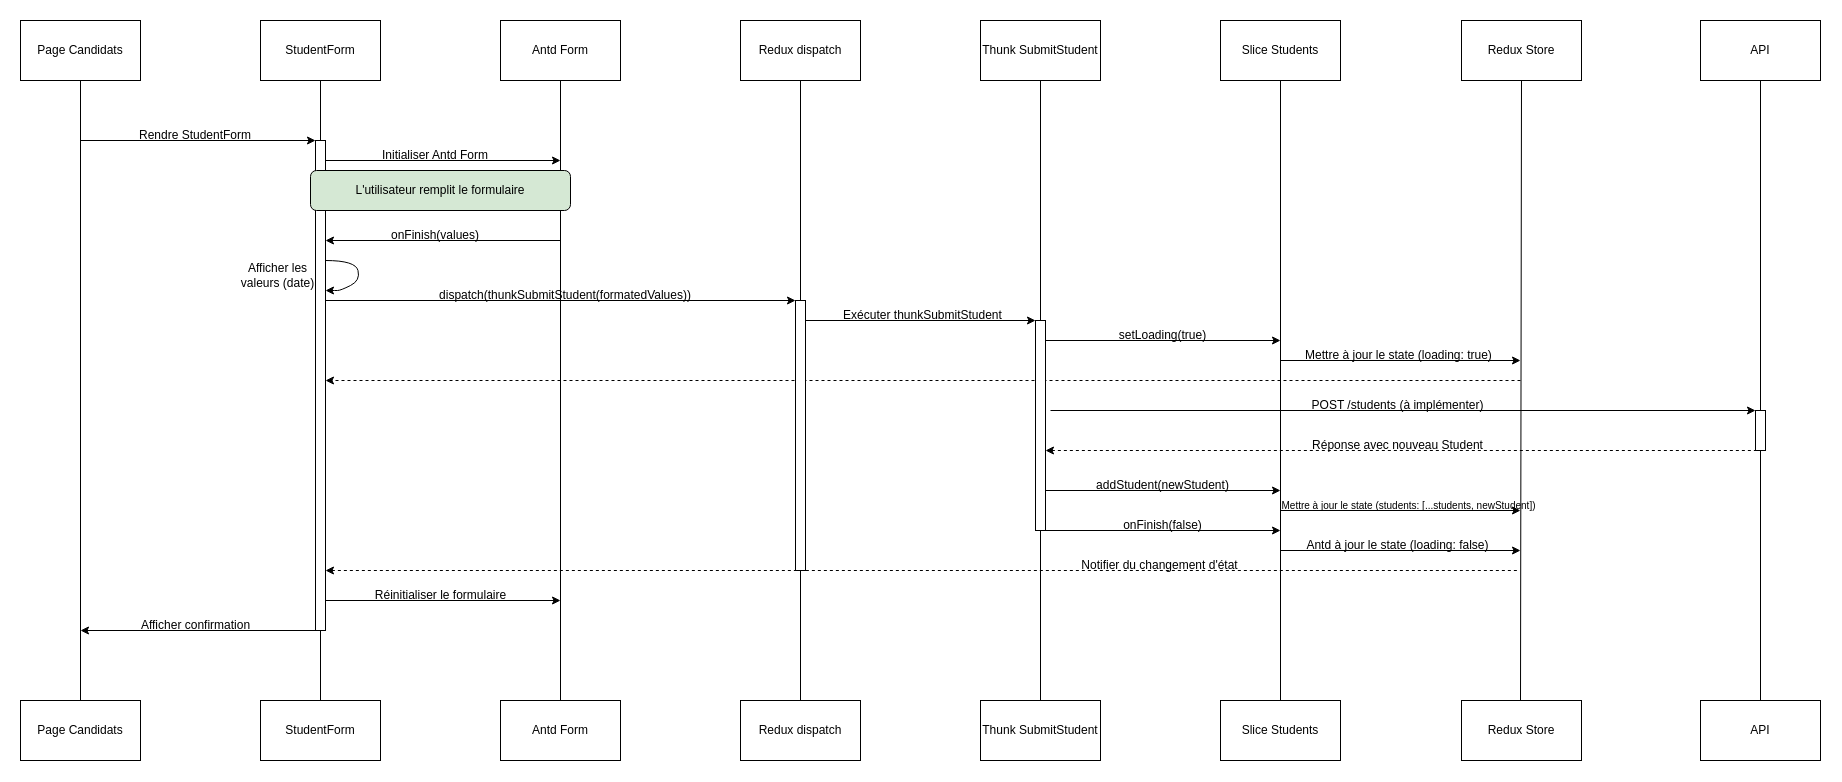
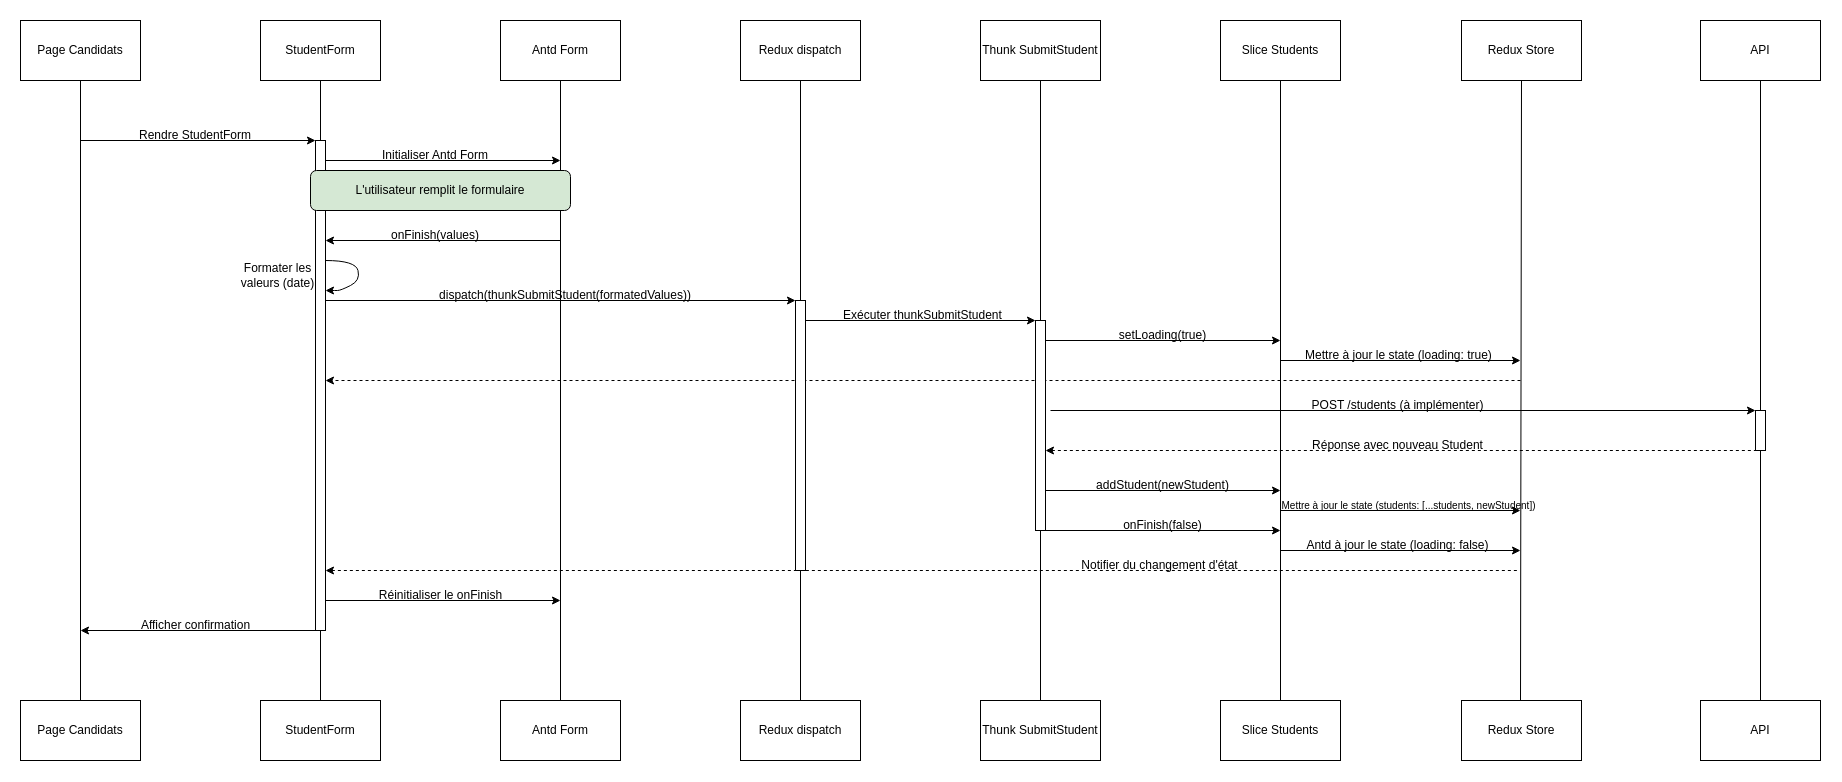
node "Afficher les valeurs (date)": label "Afficher les valeurs (date)" -> "Formater les valeurs (date)"
node "Réinitialiser le formulaire": label "Réinitialiser le formulaire" -> "Réinitialiser le onFinish"
